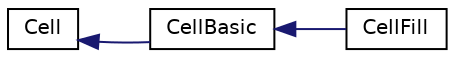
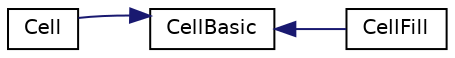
edge "CellBasic" -> "Cell": reversed
